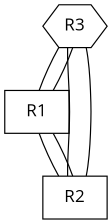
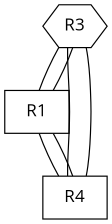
node "R2": label "R2" -> "R4"
